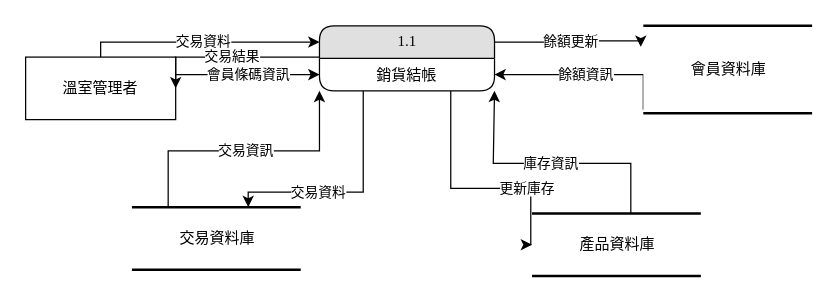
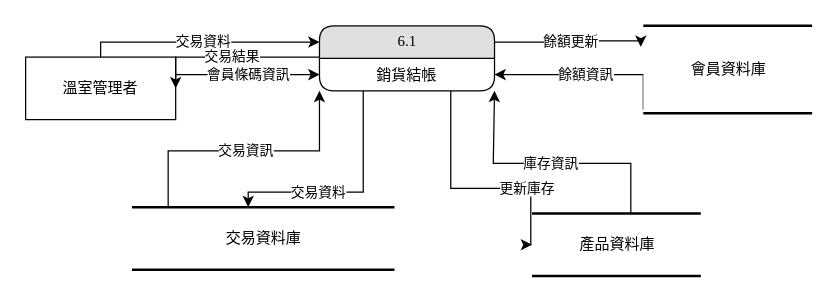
node "1.1": label "1.1" -> "6.1"
node "交易資料庫": size 169x63 -> 263x63
